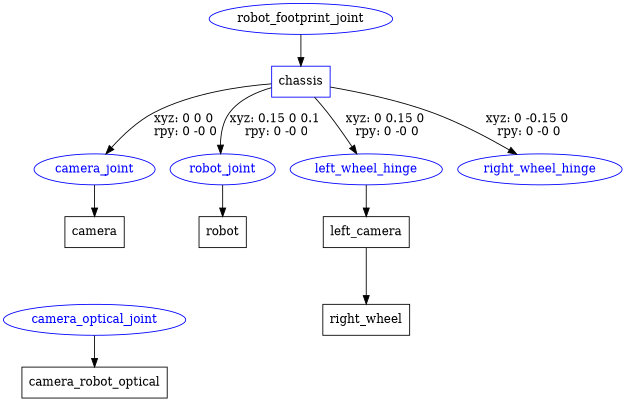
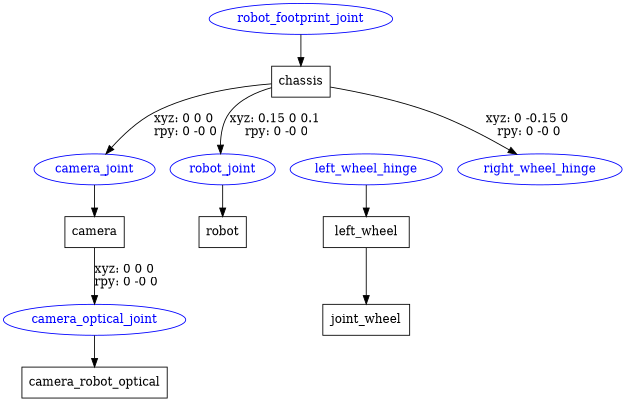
node "robot_footprint_joint": fontcolor black -> blue
node "chassis": color blue -> black
edge "chassis" -> "left_wheel_hinge": removed, label "xyz: 0 0.15 0 rpy: 0 -0 0"
node "left_camera": label "left_camera" -> "left_wheel"
edge "camera" -> "camera_optical_joint": added, label "xyz: 0 0 0 rpy: 0 -0 0"
node "right_wheel": label "right_wheel" -> "joint_wheel"
